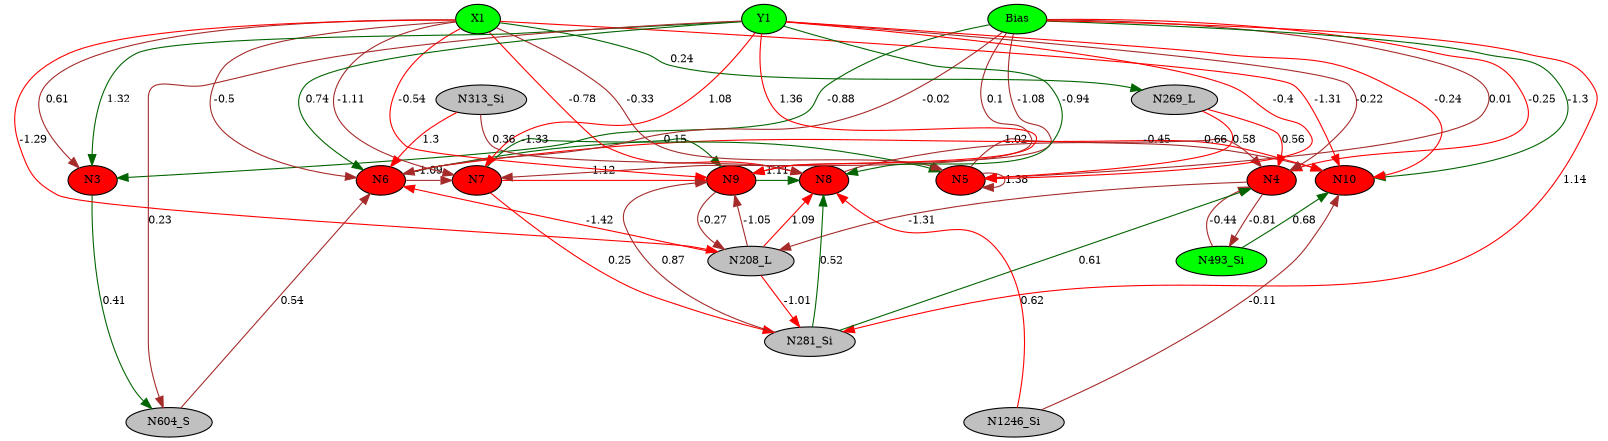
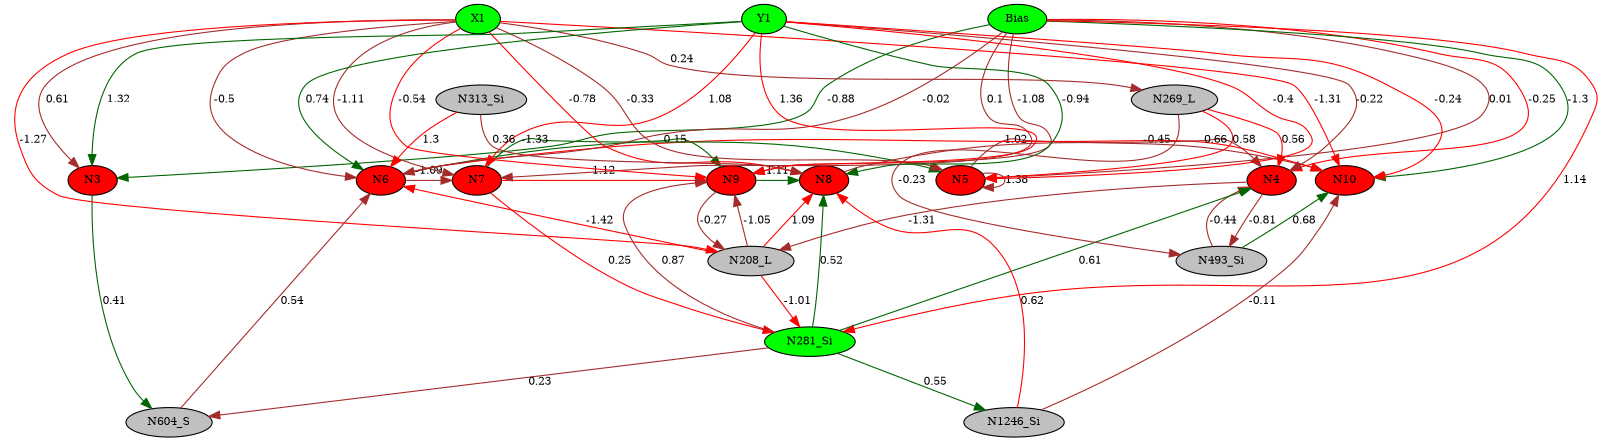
edge "Y1" -> "N604_S": now "N281_Si" -> "N604_S"
edge "X1" -> "N269_L": color darkgreen -> brown
edge "X1" -> "N208_L": label "-1.29" -> "-1.27"
edge "N269_L" -> "N493_Si": added, label "-0.23"
node "N493_Si": fillcolor green -> gray
node "N281_Si": fillcolor gray -> green
edge "N281_Si" -> "N1246_Si": added, label "0.55"
